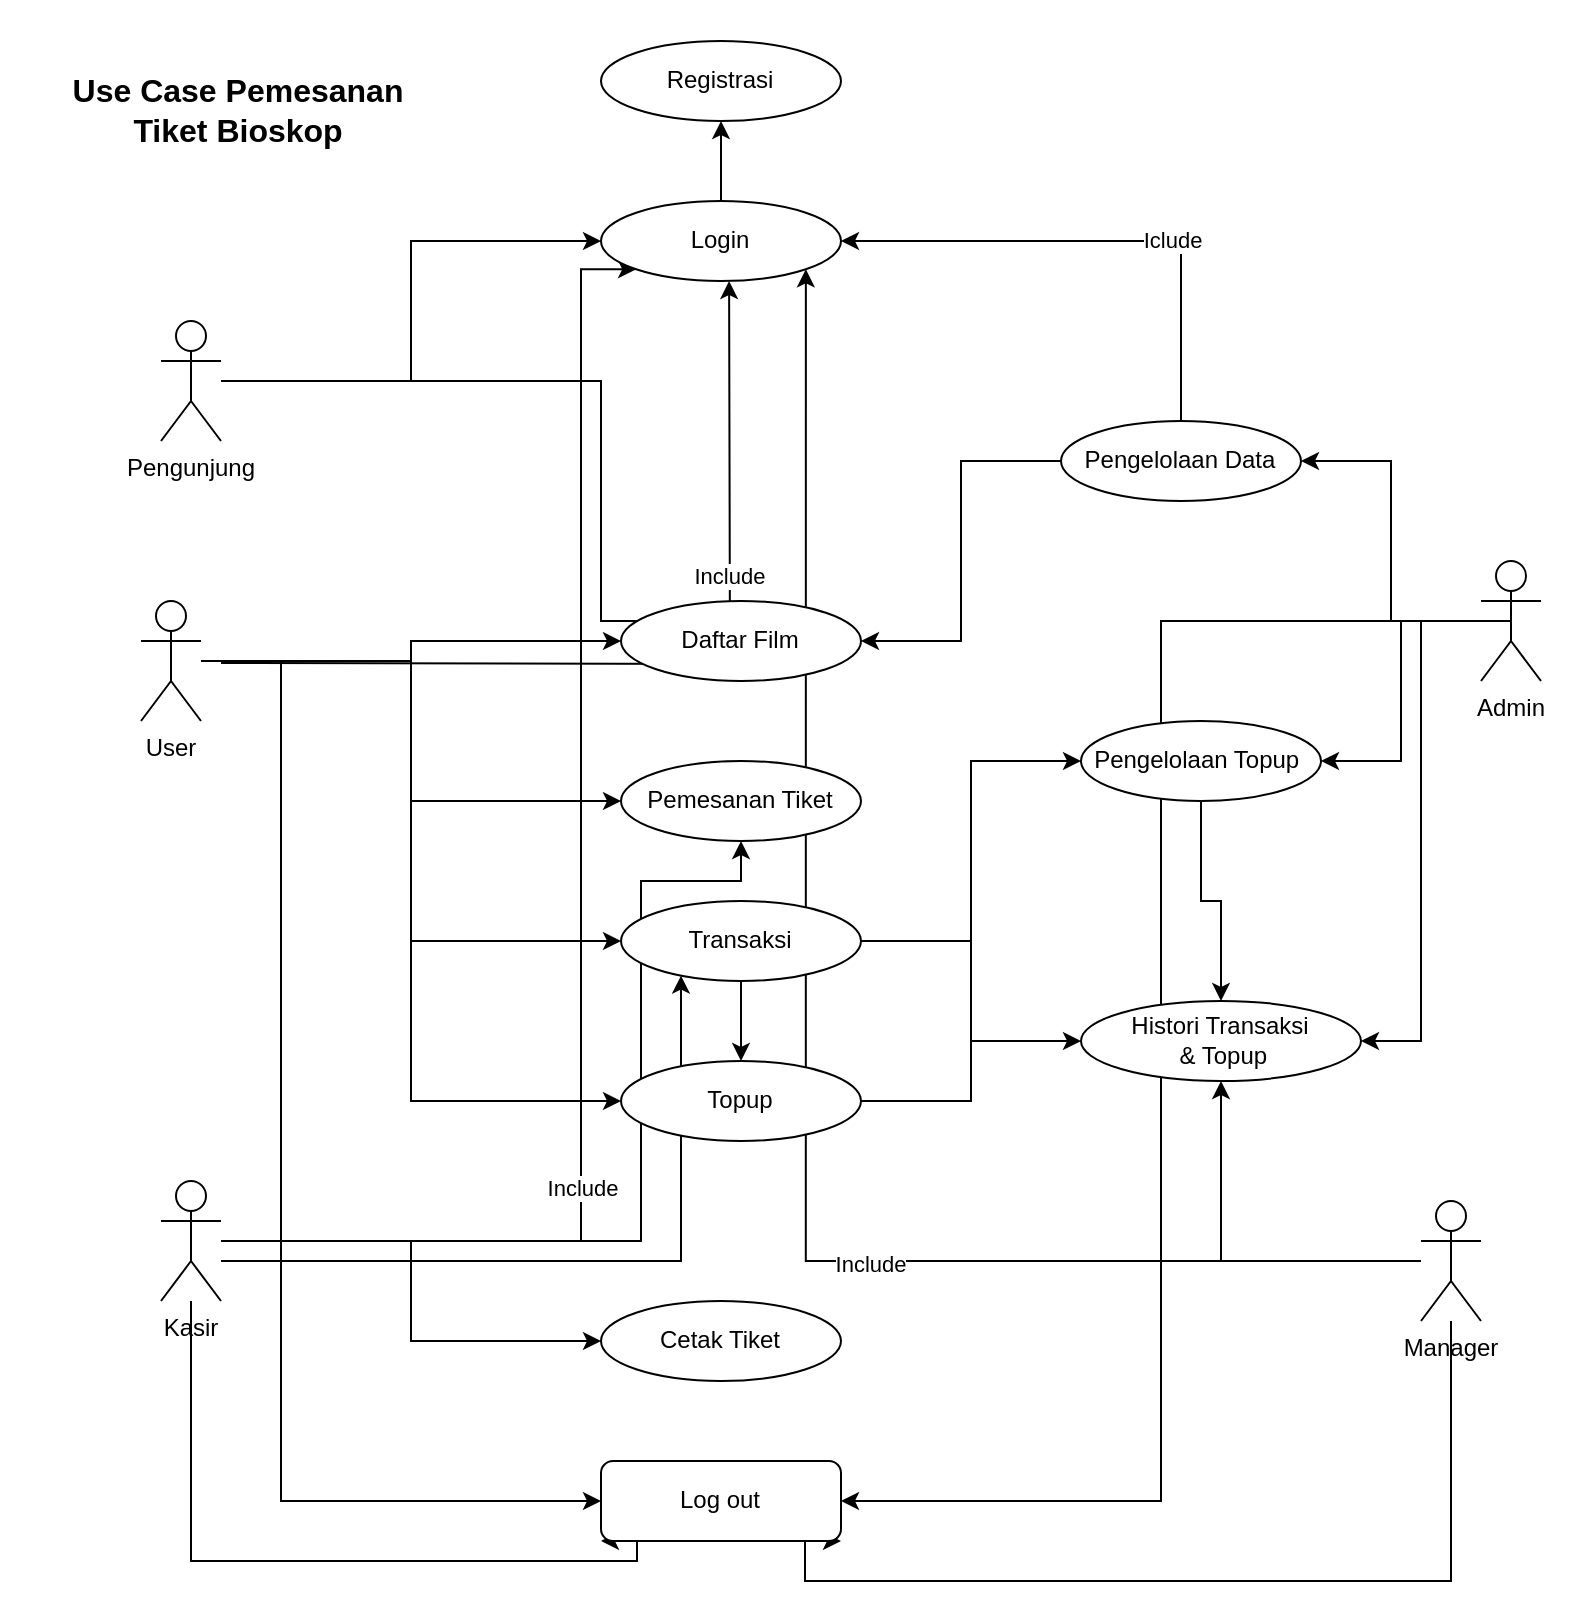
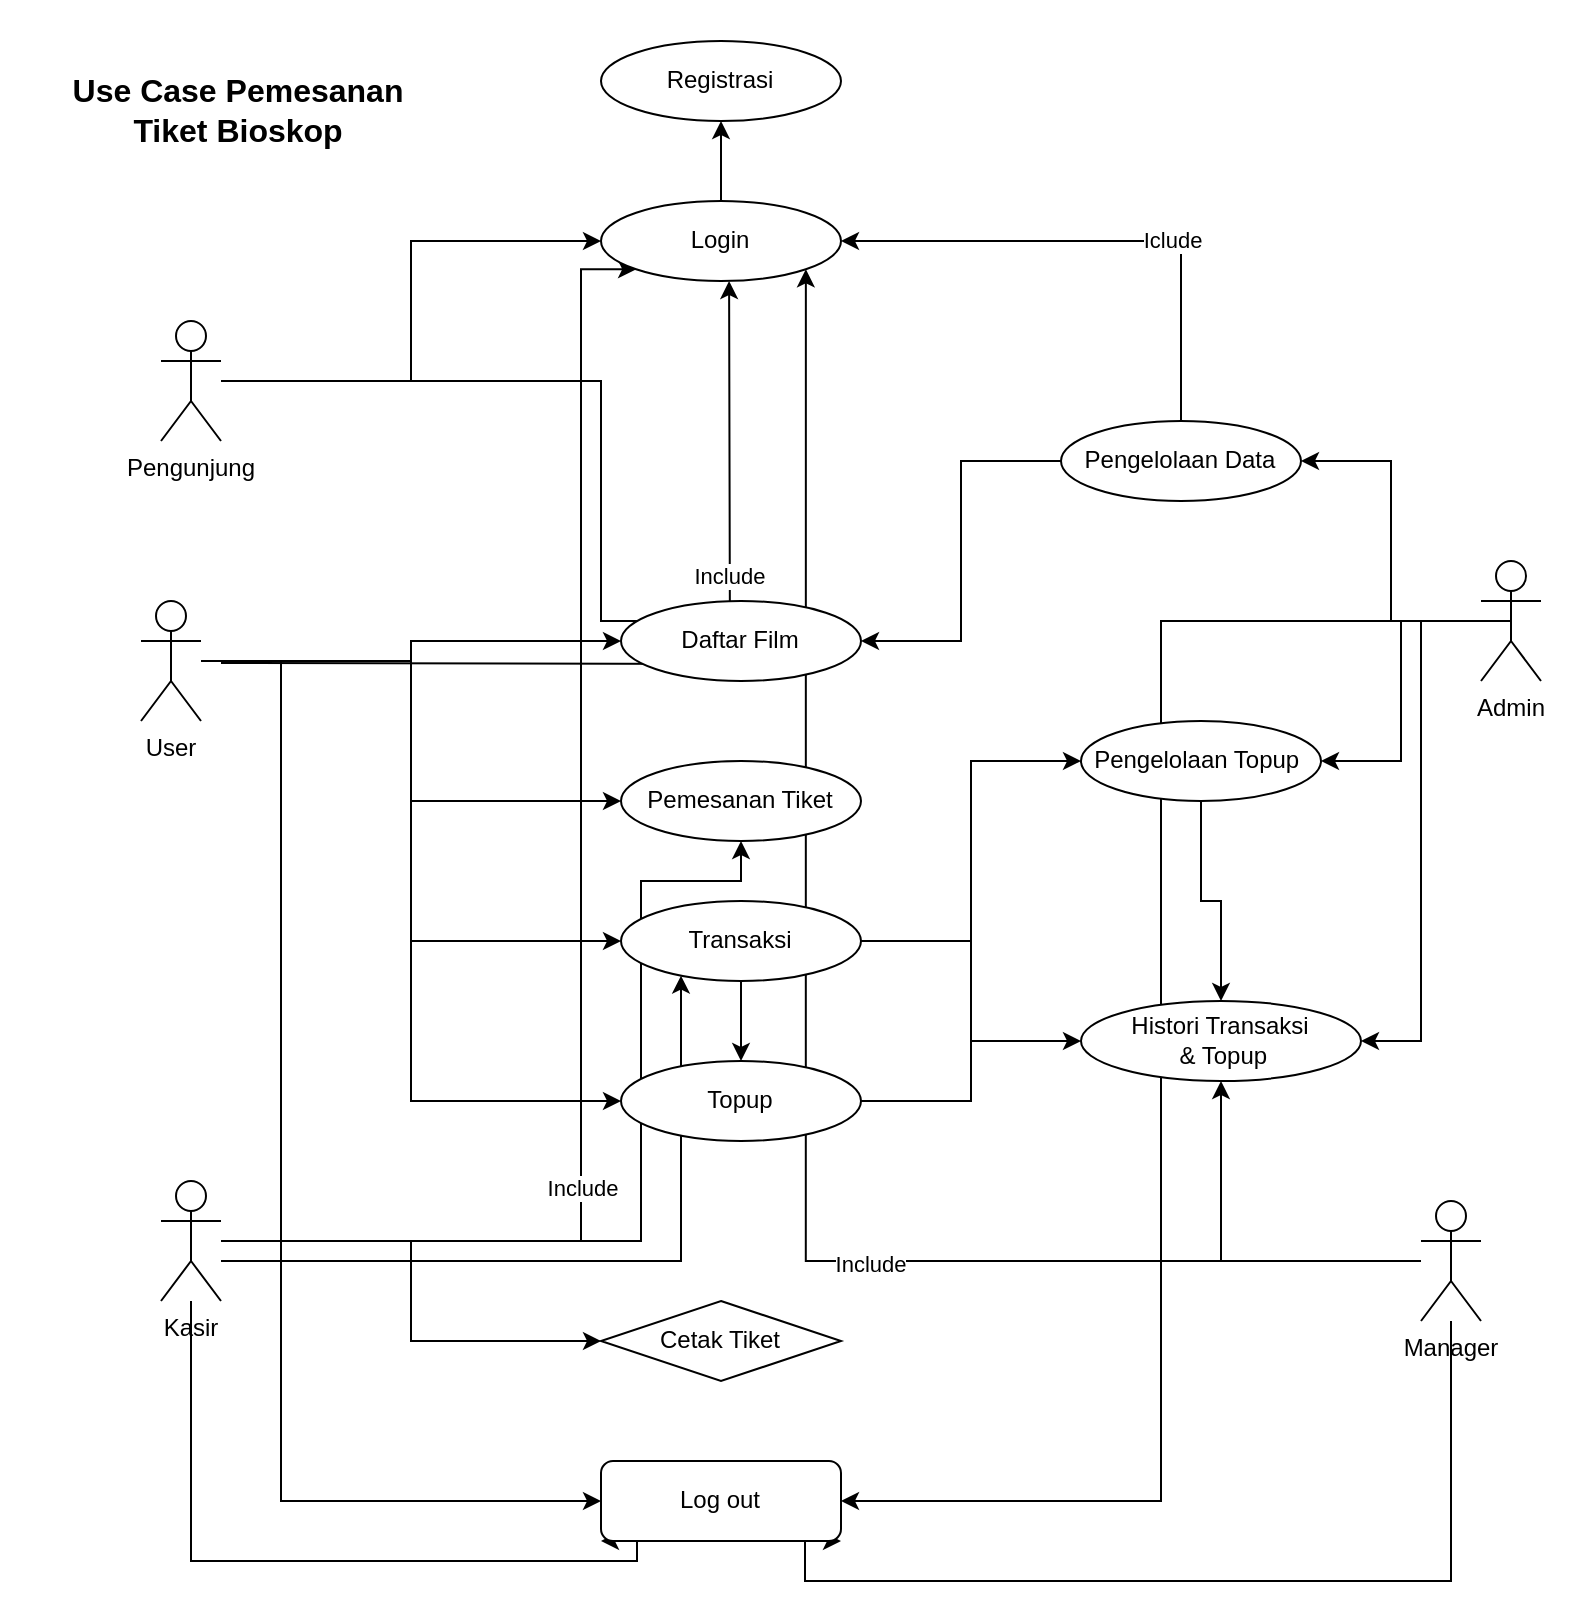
node "Cetak Tiket": shape ellipse -> diamond
